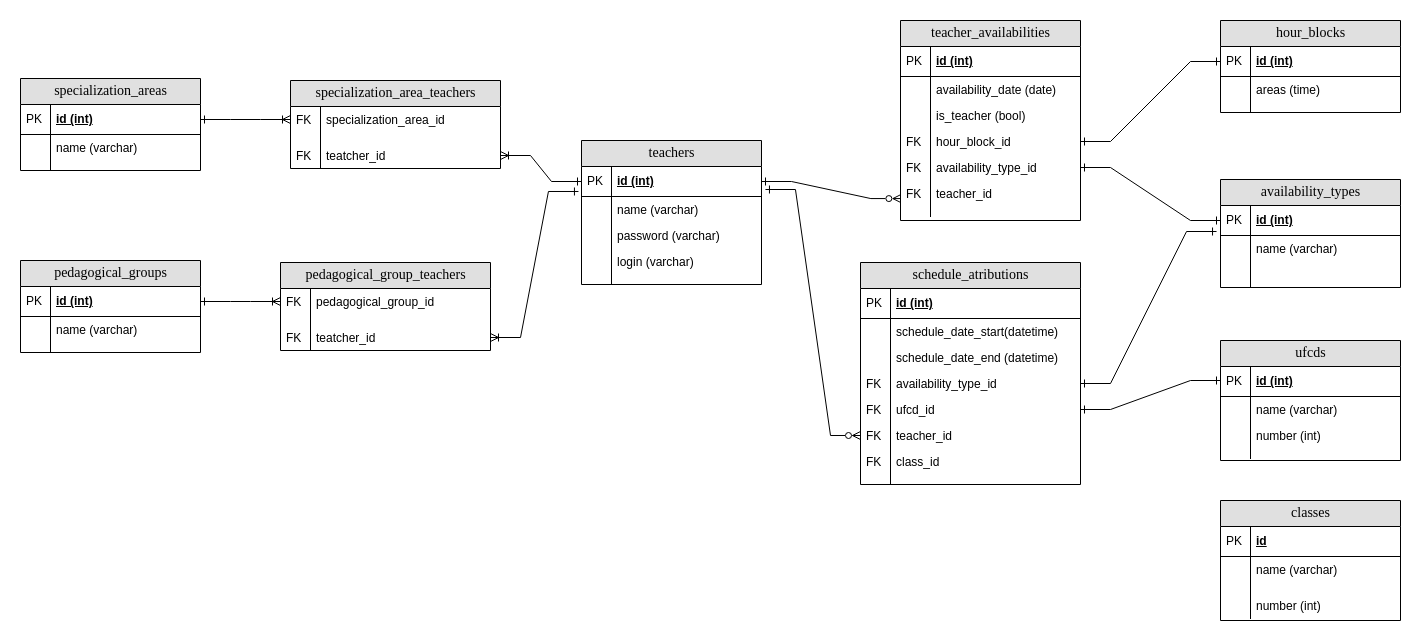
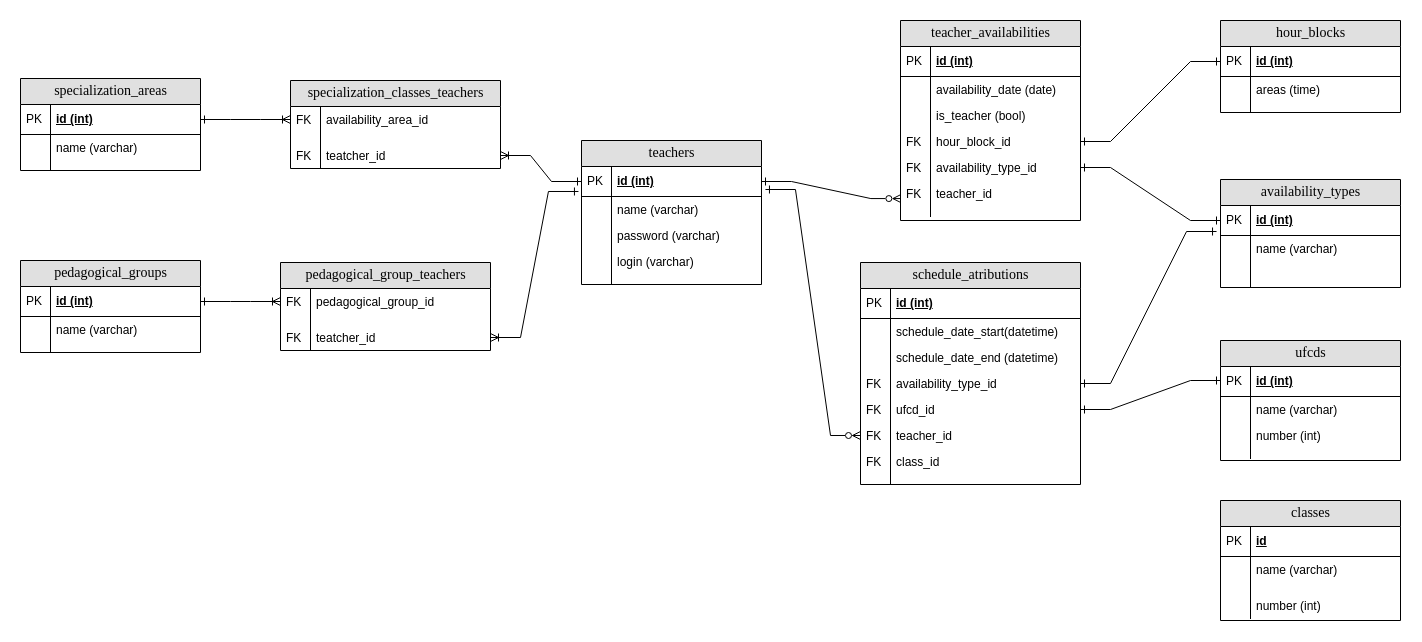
node "specialization_area_teachers": label "specialization_area_teachers" -> "specialization_classes_teachers"
node "specialization_area_id": label "specialization_area_id" -> "availability_area_id"
